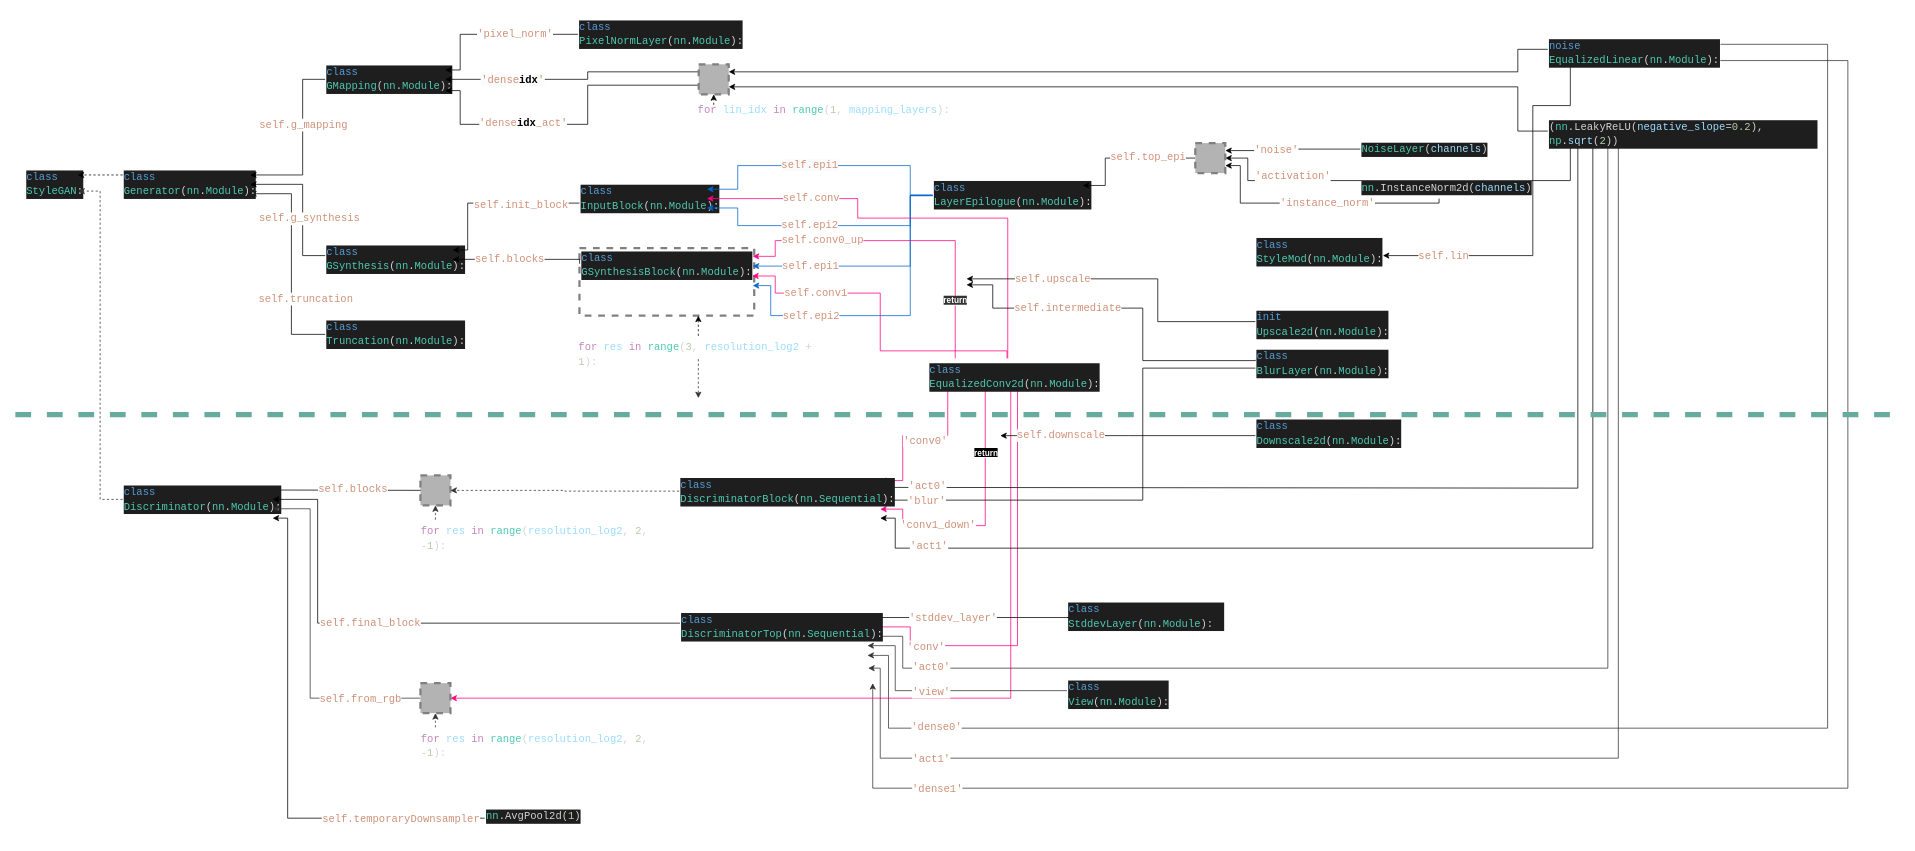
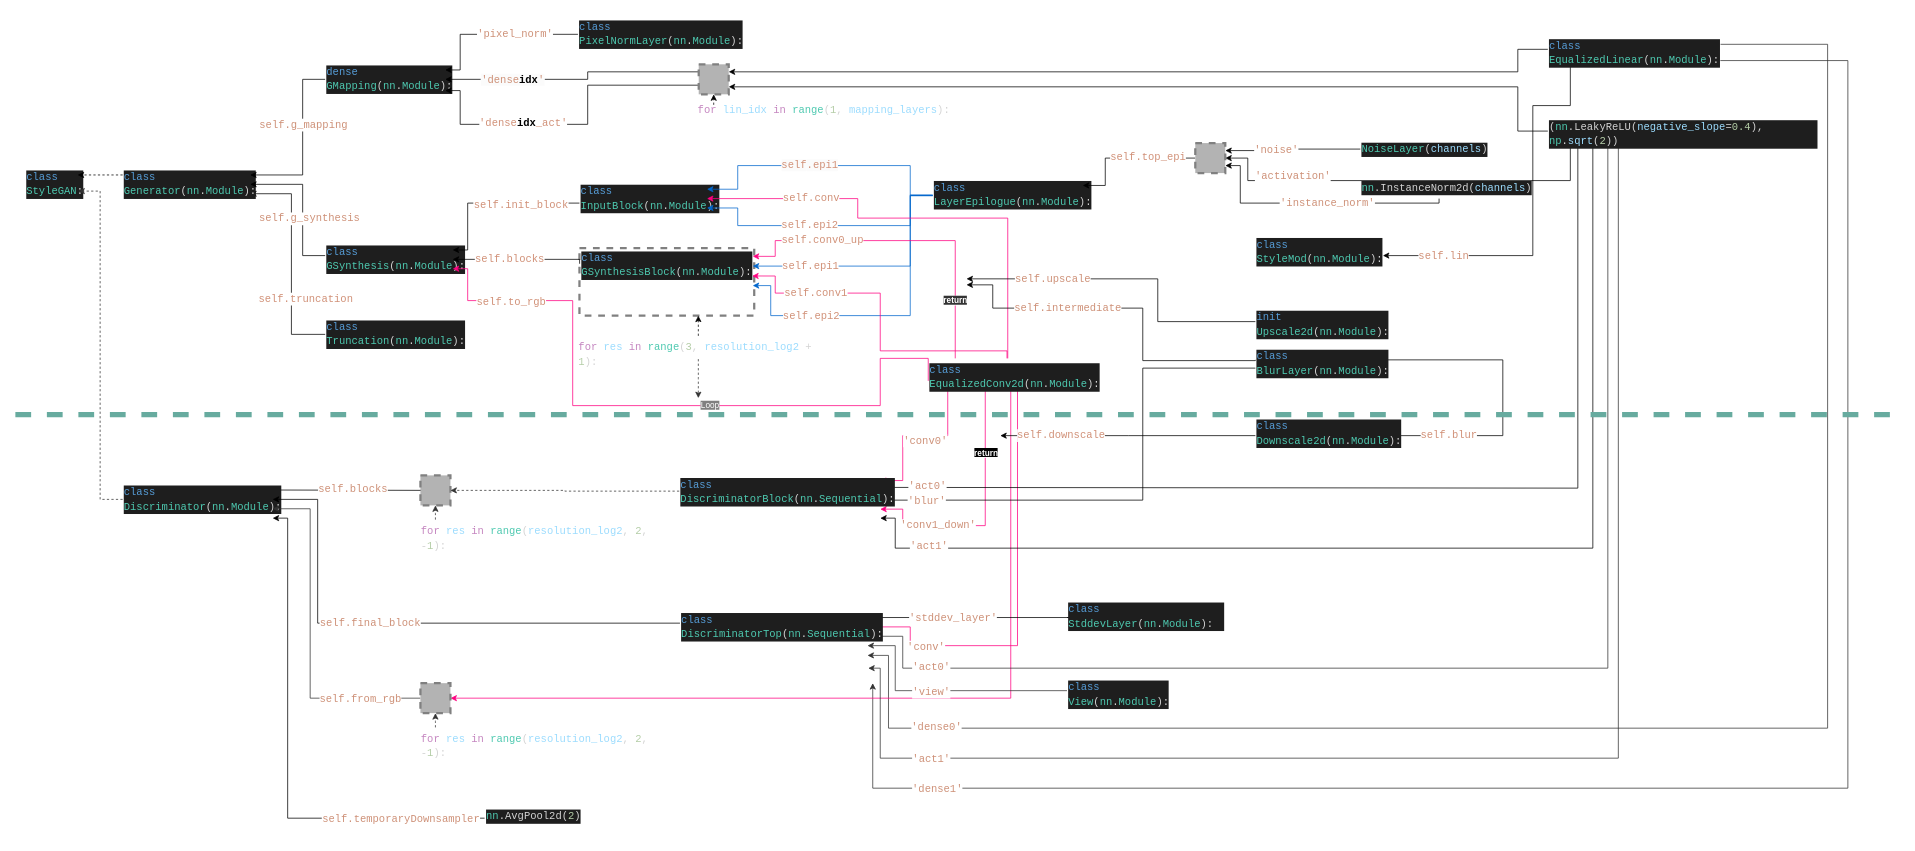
node "noise EqualizedLinear(nn.Module):": label "noise EqualizedLinear(nn.Module):" -> "class EqualizedLinear(nn.Module):"
node "class GMapping(nn.Module):": label "class GMapping(nn.Module):" -> "dense GMapping(nn.Module):"
node "(nn.LeakyReLU(negative_slope=0.2), np.sqrt(2))": label "(nn.LeakyReLU(negative_slope=0.2), np.sqrt(2))" -> "(nn.LeakyReLU(negative_slope=0.4), np.sqrt(2))"
edge "class BlurLayer(nn.Module):" -> "class Downscale2d(nn.Module):": added, label "self.blur"
edge "class EqualizedConv2d(nn.Module):" -> "class GSynthesis(nn.Module):": added, labels "Loop", "self.to_rgb"
node "nn.AvgPool2d(1)": label "nn.AvgPool2d(1)" -> "nn.AvgPool2d(2)"
